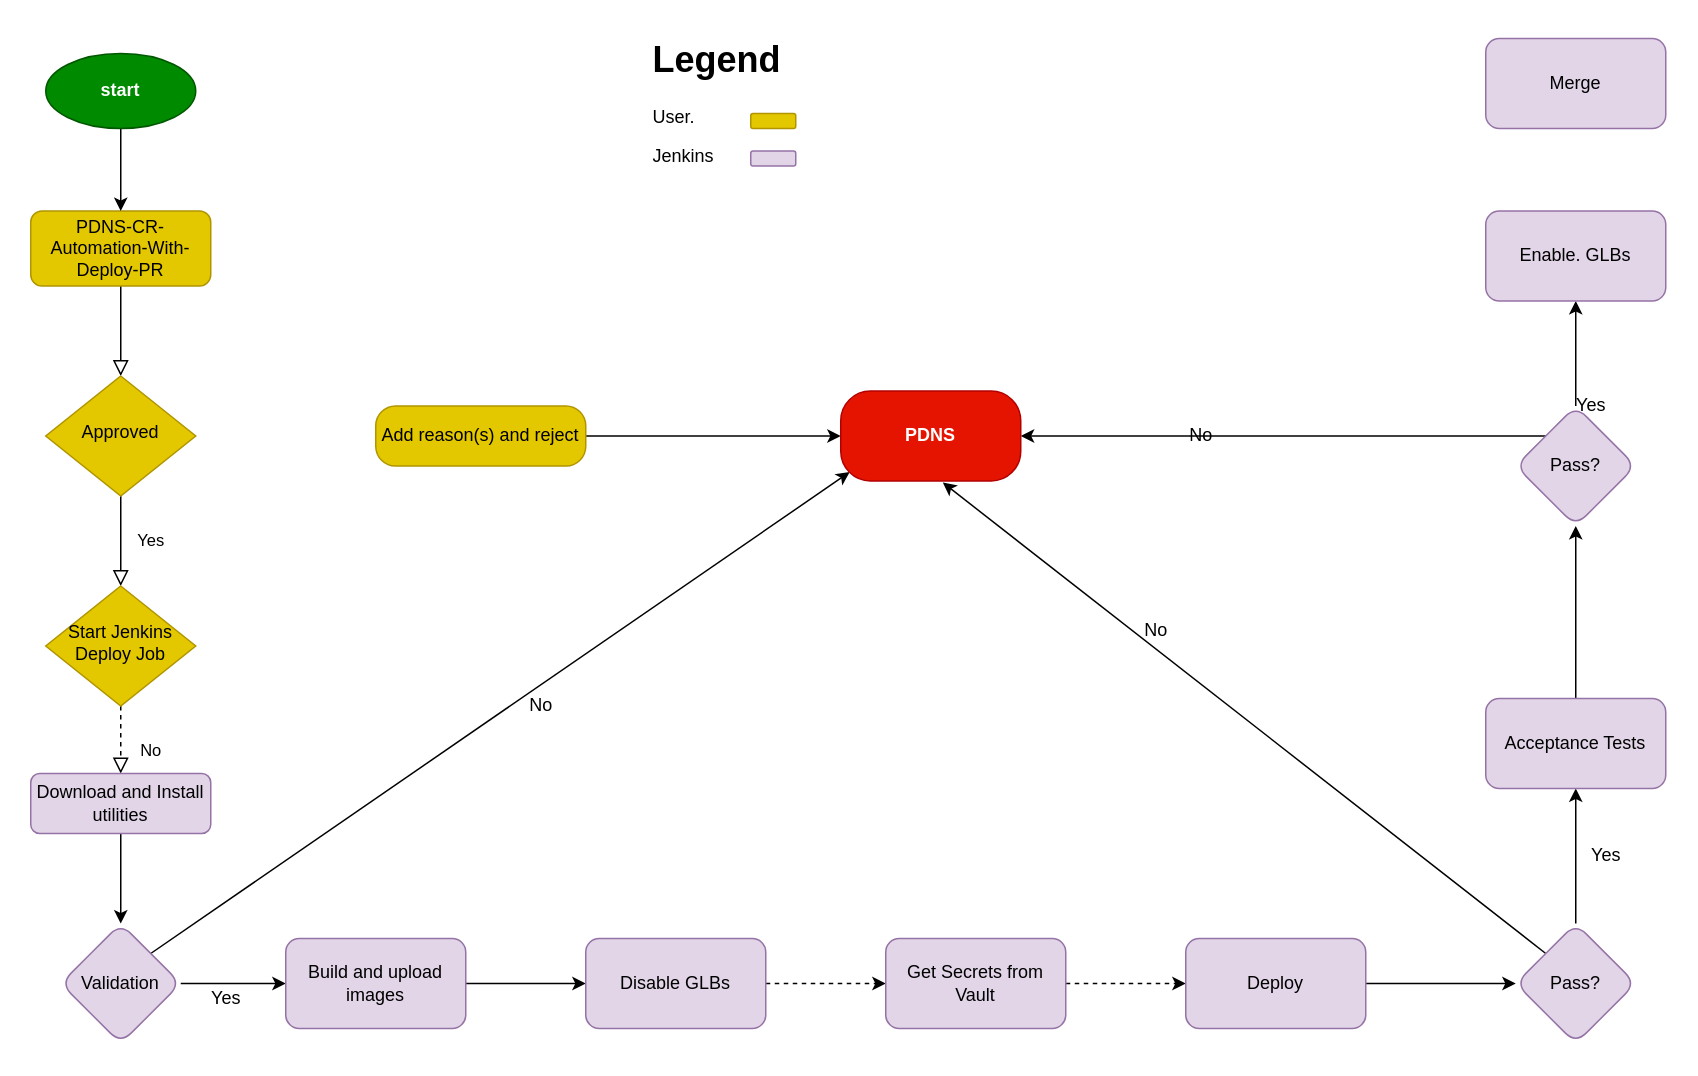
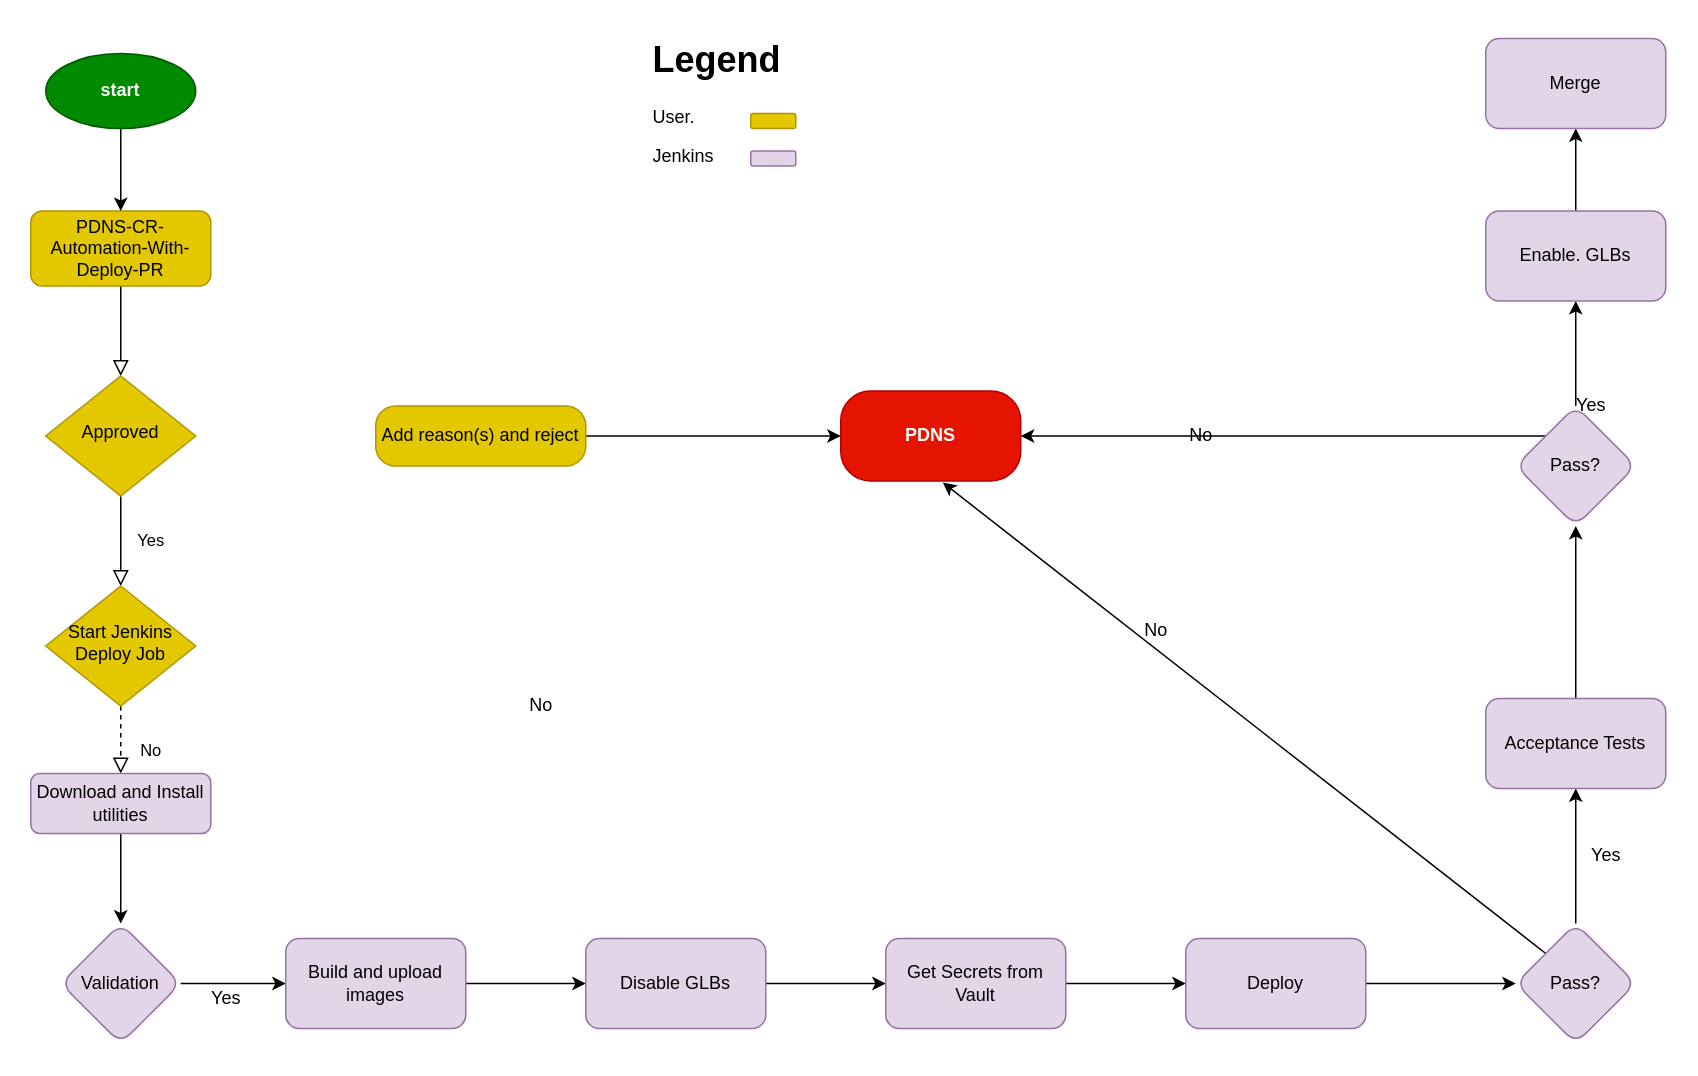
edge "Enable. GLBs" -> "Merge": added
edge "Validation" -> "PDNS": removed
edge "Disable GLBs" -> "Get Secrets from Vault": style dashed -> solid
edge "Get Secrets from Vault" -> "Deploy": style dashed -> solid
